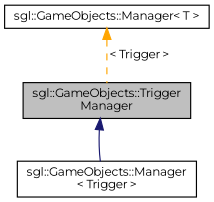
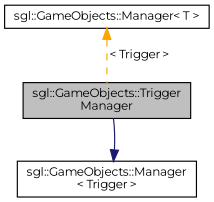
edge "sgl::GameObjects::Manager < Trigger >" -> "sgl::GameObjects::Trigger Manager": reversed
